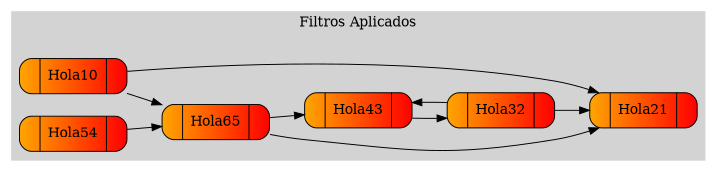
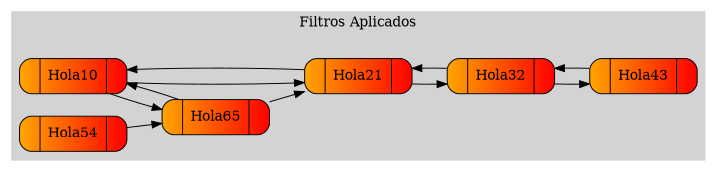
edge "Hola21" -> "Hola10": added
edge "Hola21" -> "Hola32": added
edge "Hola65" -> "Hola43": now "Hola65" -> "Hola10"
